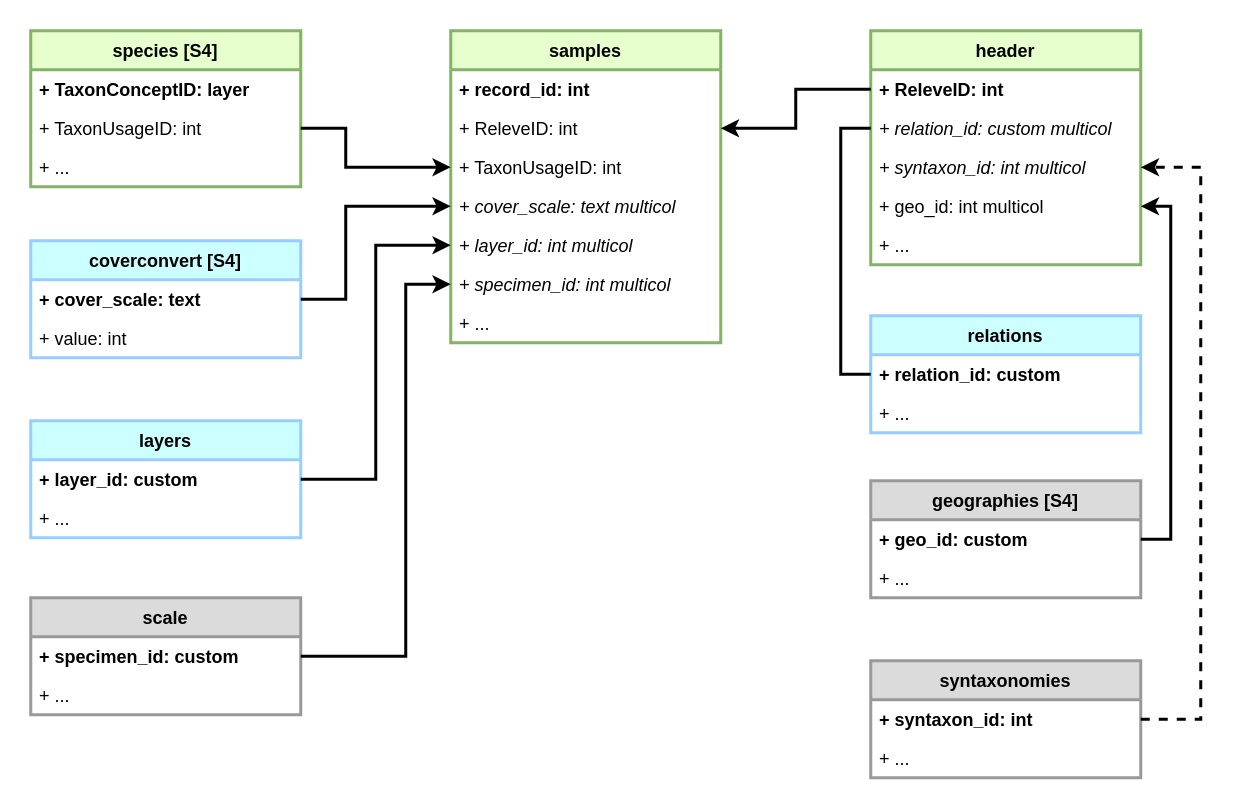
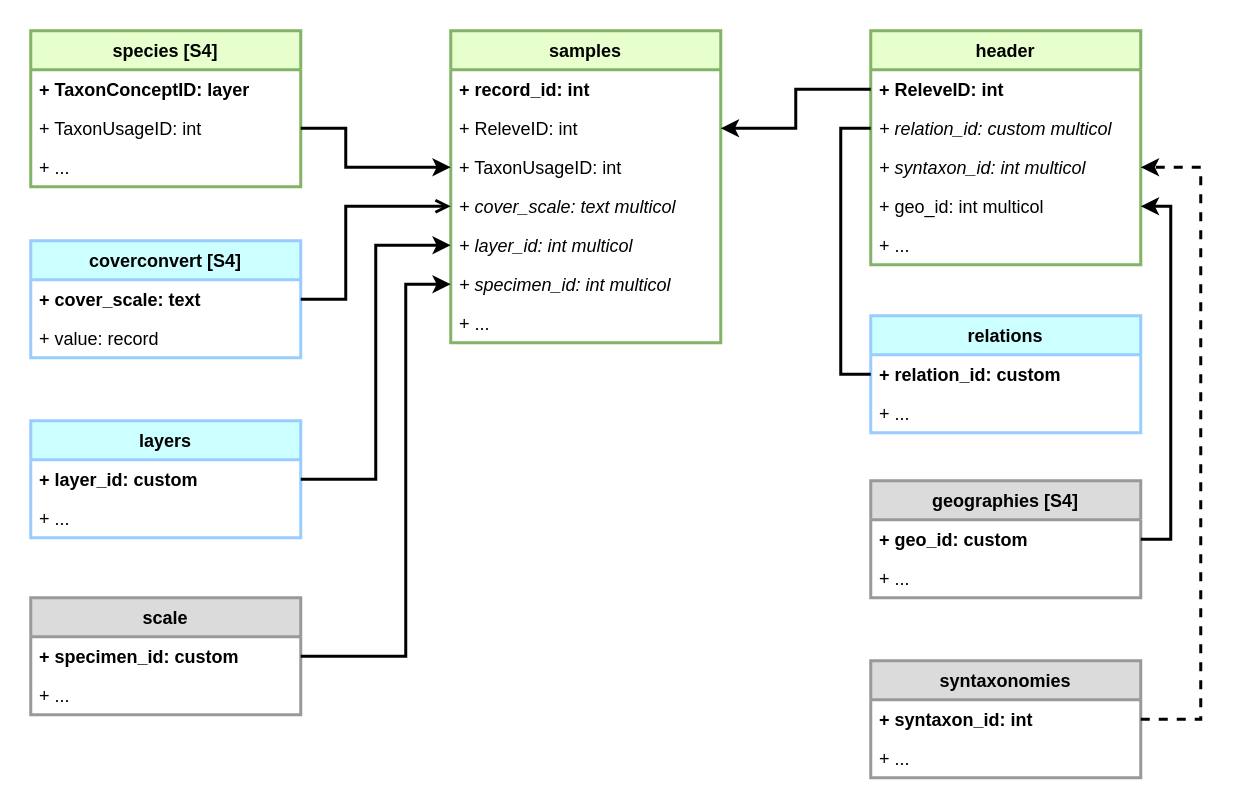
edge "+ cover_scale: text" -> "+ cover_scale: text multicol": arrowhead classic -> open
node "+ value: int": label "+ value: int" -> "+ value: record"
